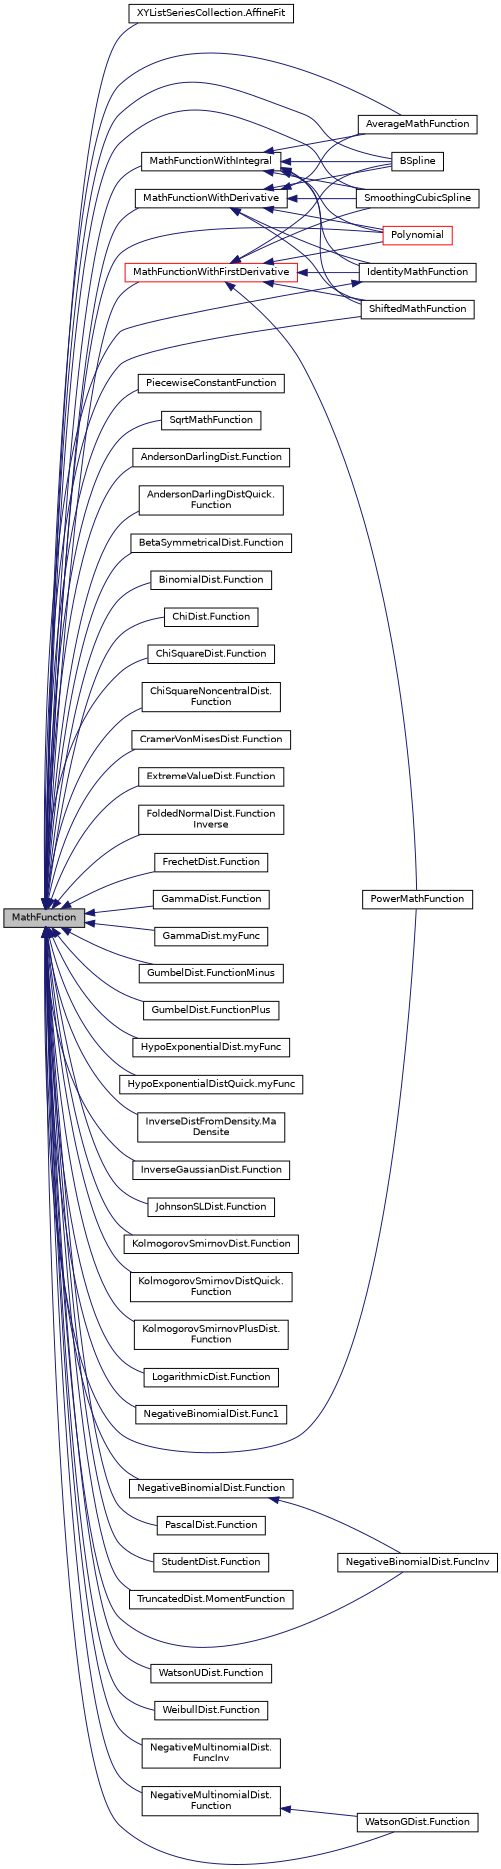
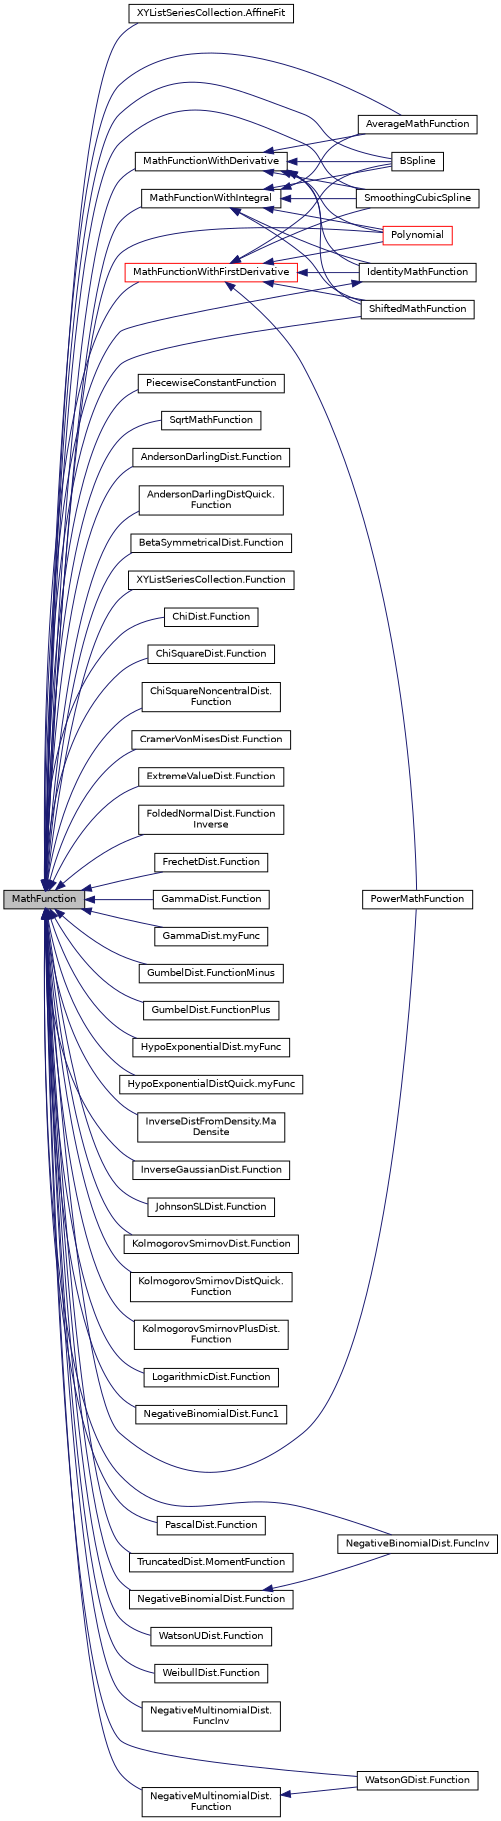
node "BinomialDist.Function": label "BinomialDist.Function" -> "XYListSeriesCollection.Function"
node "StudentDist.Function": removed
